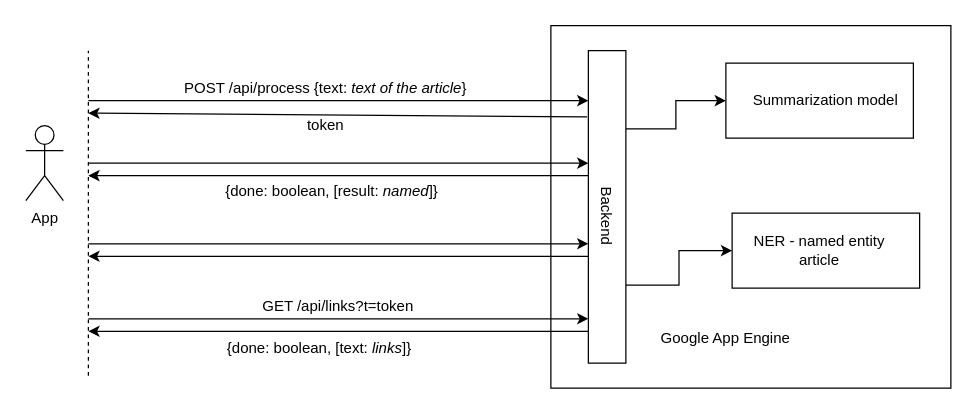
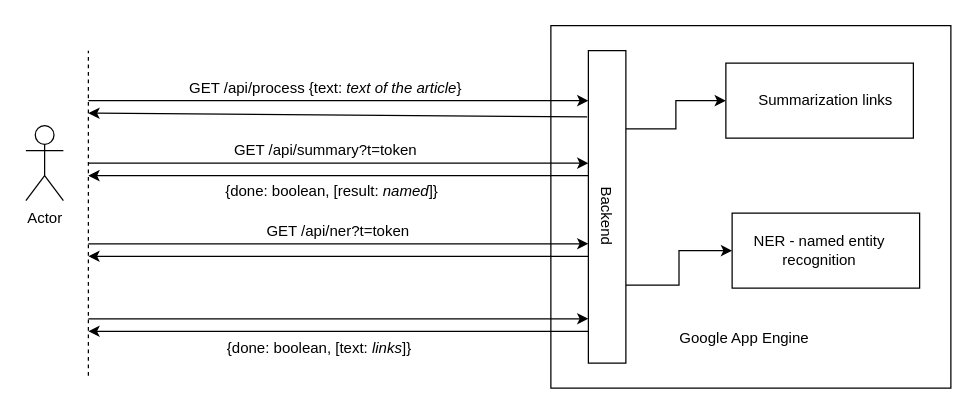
node "POST /api/process {text: text of the article}": label "POST /api/process {text: text of the article}" -> "GET /api/process {text: text of the article}"
node "Summarization model": label "Summarization model" -> "Summarization links"
node "token": removed
node "GET /api/summary?t=token": added
node "App": label "App" -> "Actor"
node "GET /api/ner?t=token": added
node "NER - named entity article": label "NER - named entity article" -> "NER - named entity recognition"
node "GET /api/links?t=token": removed
node "Google App Engine": moved (726, 338) -> (744, 338)
